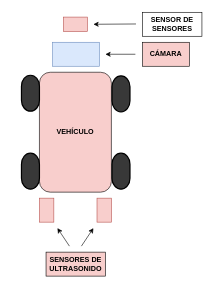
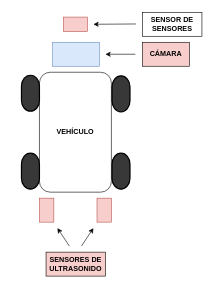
node "VEHÍCULO": fillcolor #f8cecc -> #ffffff
